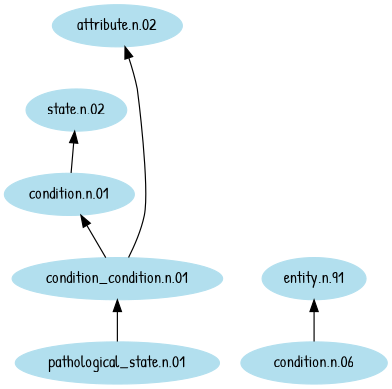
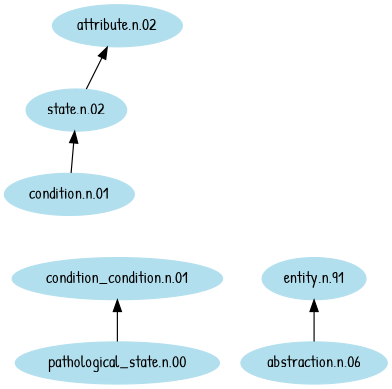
edge "condition_condition.n.01" -> "attribute.n.02": now "state.n.02" -> "attribute.n.02"
edge "condition_condition.n.01" -> "condition.n.01": removed
node "pathological_state.n.01": label "pathological_state.n.01" -> "pathological_state.n.00"
node "condition.n.06": label "condition.n.06" -> "abstraction.n.06"
